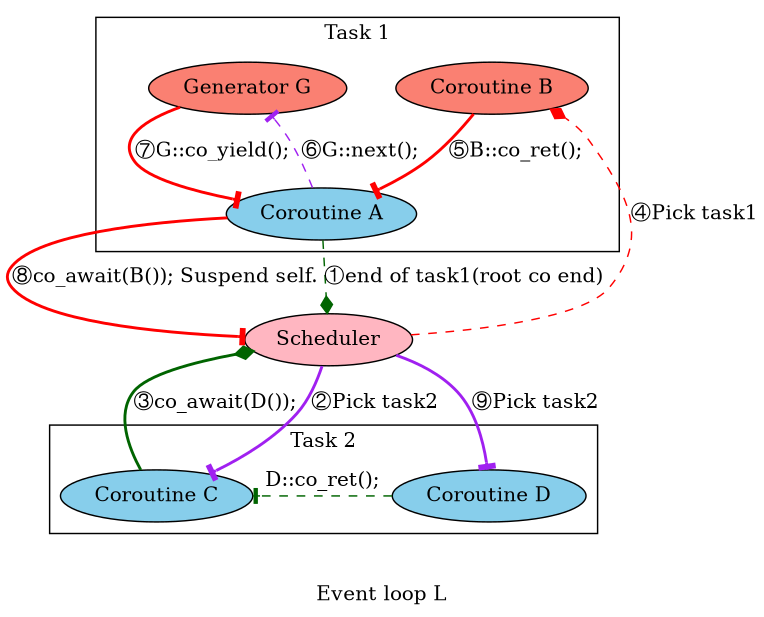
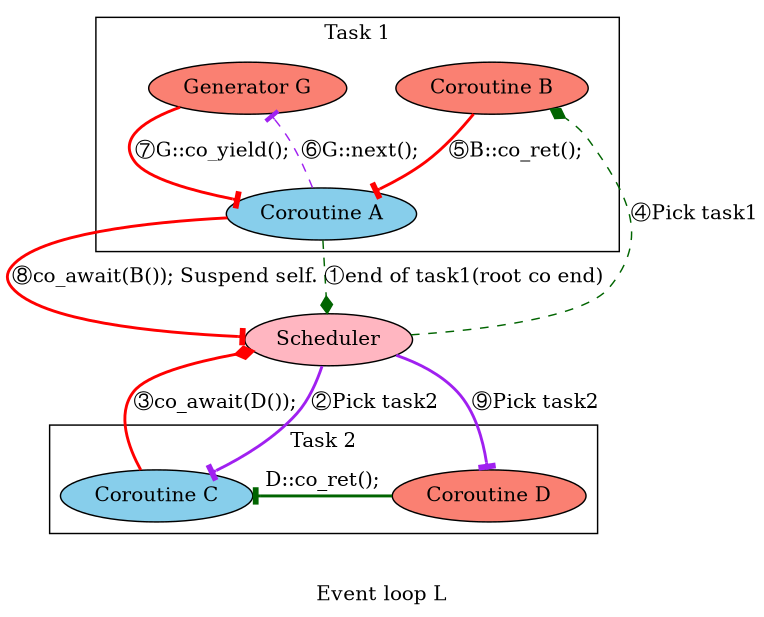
edge "Scheduler" -> "Coroutine B": color red -> darkgreen
edge "Coroutine C" -> "Scheduler": color darkgreen -> red
edge "Coroutine D" -> "Coroutine C": style dashed -> bold
node "Coroutine D": fillcolor skyblue -> salmon
